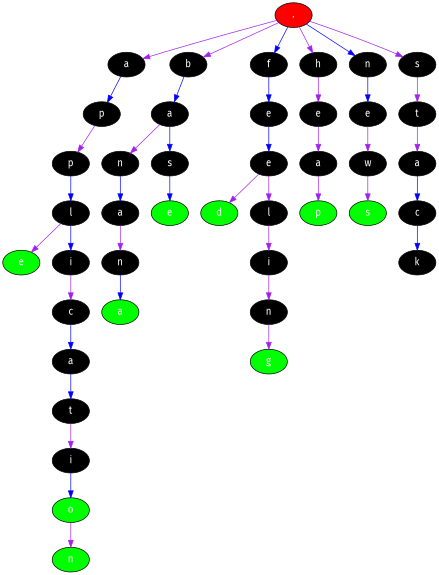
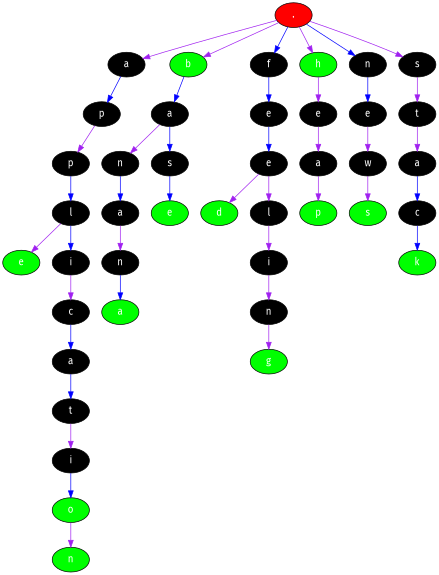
node "b": fillcolor black -> green
node "h": fillcolor black -> green
node "k": fillcolor black -> green
